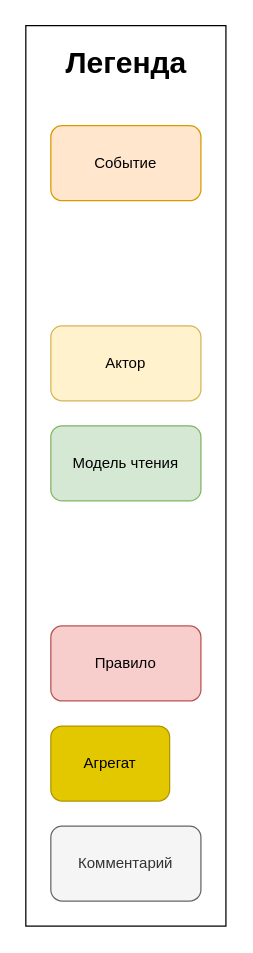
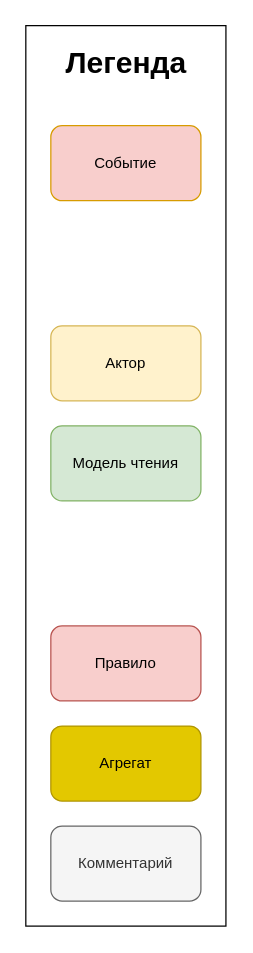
node "Событие": fillcolor #ffe6cc -> #f8cecc
node "Агрегат": size 119x75 -> 150x75
